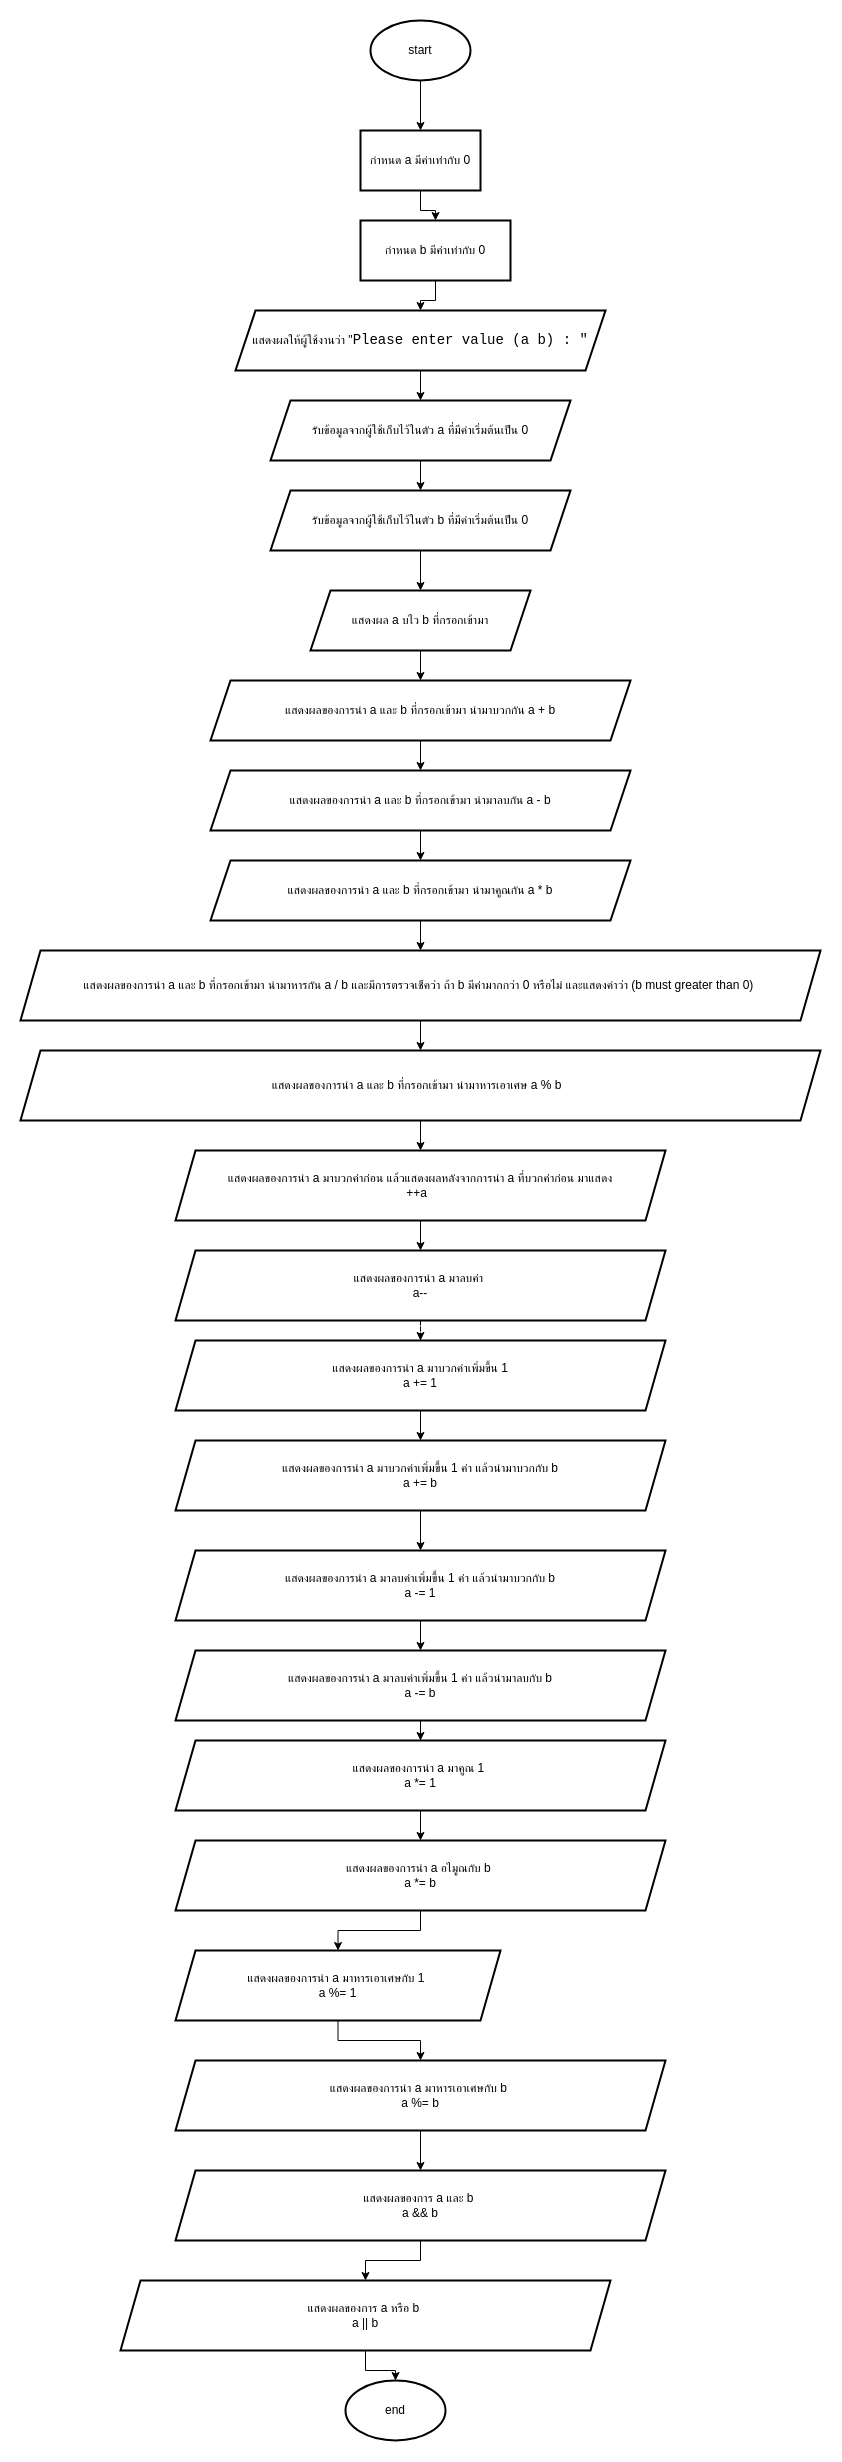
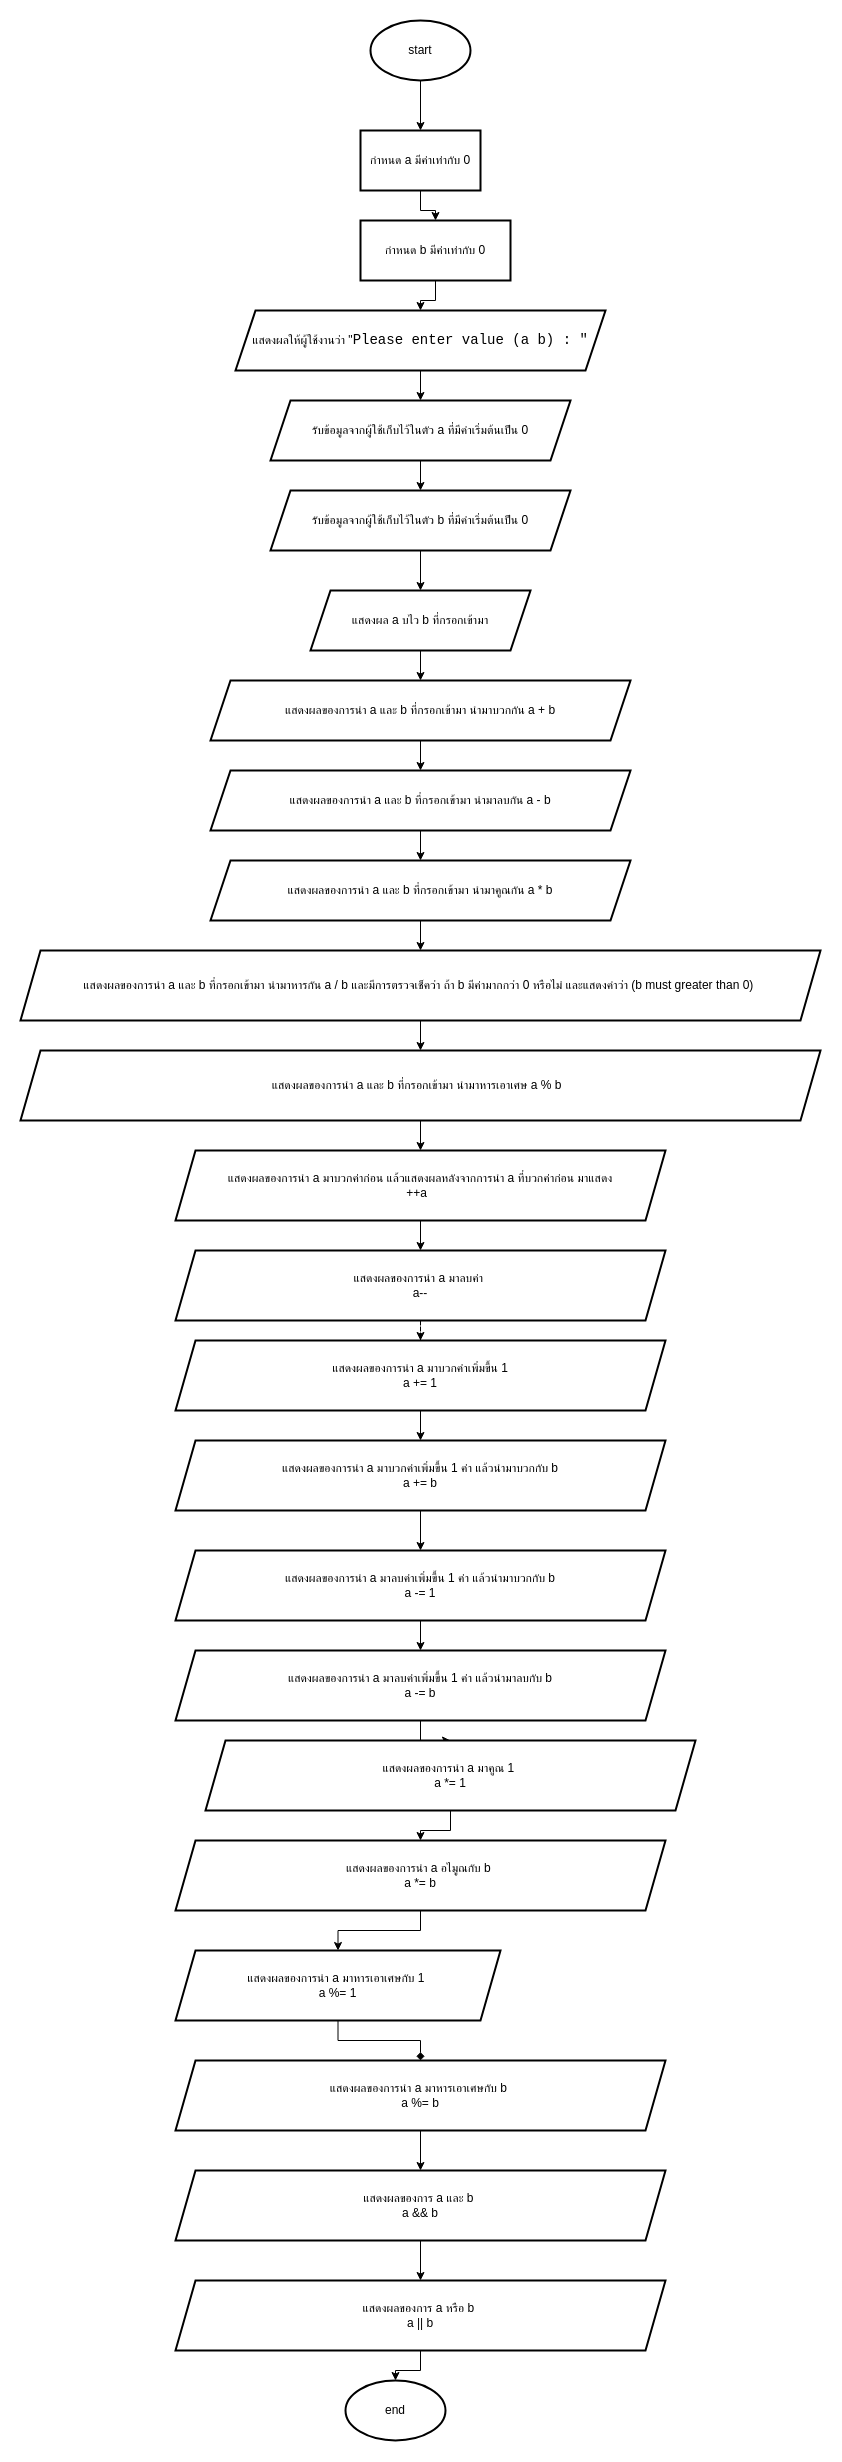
node "แสดงผลของการนำ a มาคูณ 1 a *= 1": moved (421, 1776) -> (451, 1776)
edge "แสดงผลของการนำ a มาหารเอาเศษกับ 1 a %= 1" -> "แสดงผลของการนำ a มาหารเอาเศษกับ b a %= b": arrowhead classic -> diamond
node "แสดงผลของการ a หรือ b a || b": moved (366, 2316) -> (421, 2316)
